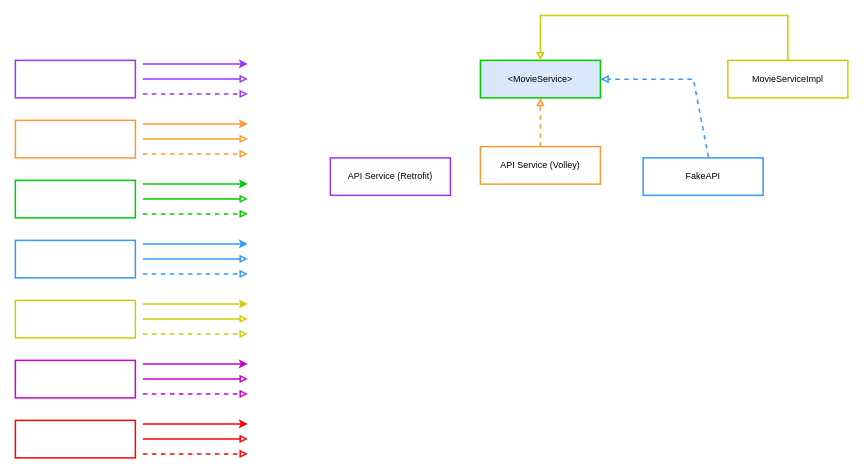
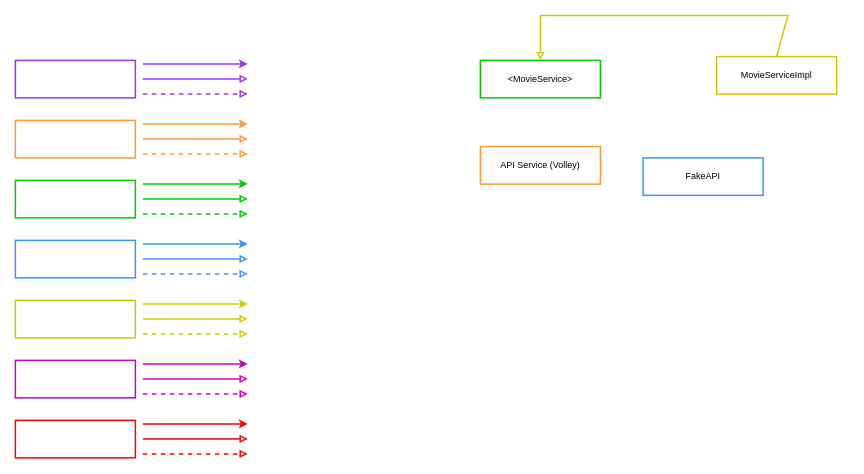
node "<MovieService>": fillcolor #dae8fc -> #ffffff
edge "FakeAPI" -> "<MovieService>": removed
node "MovieServiceImpl": moved (788, 79) -> (777, 75)
edge "API Service (Volley)" -> "<MovieService>": removed
node "API Service (Retrofit)": removed
